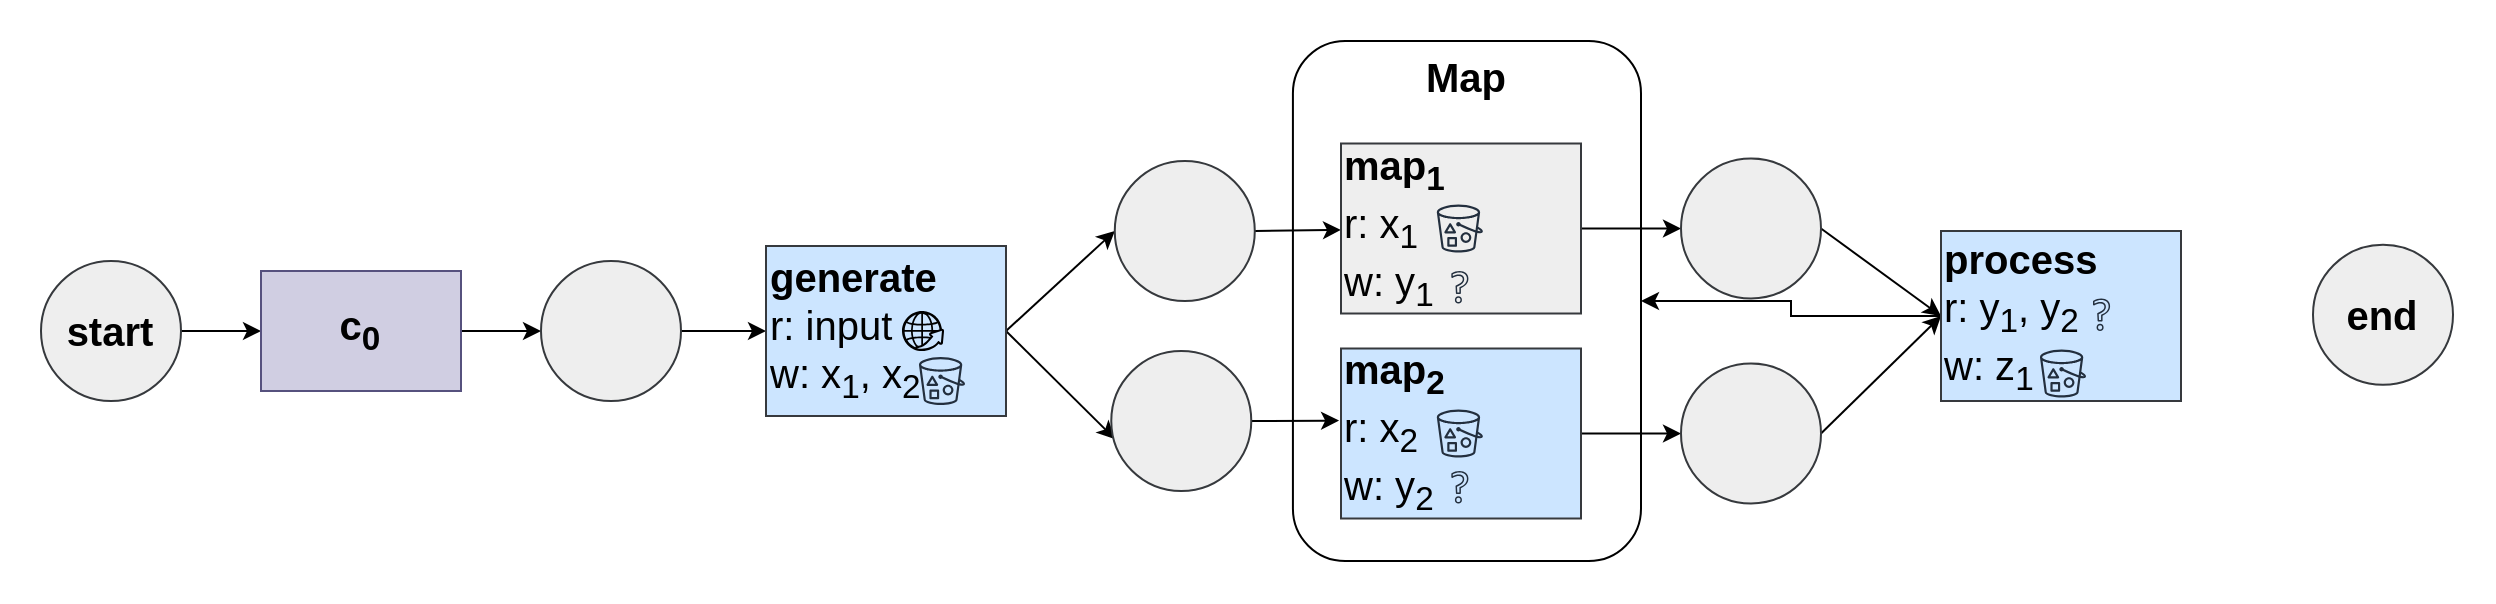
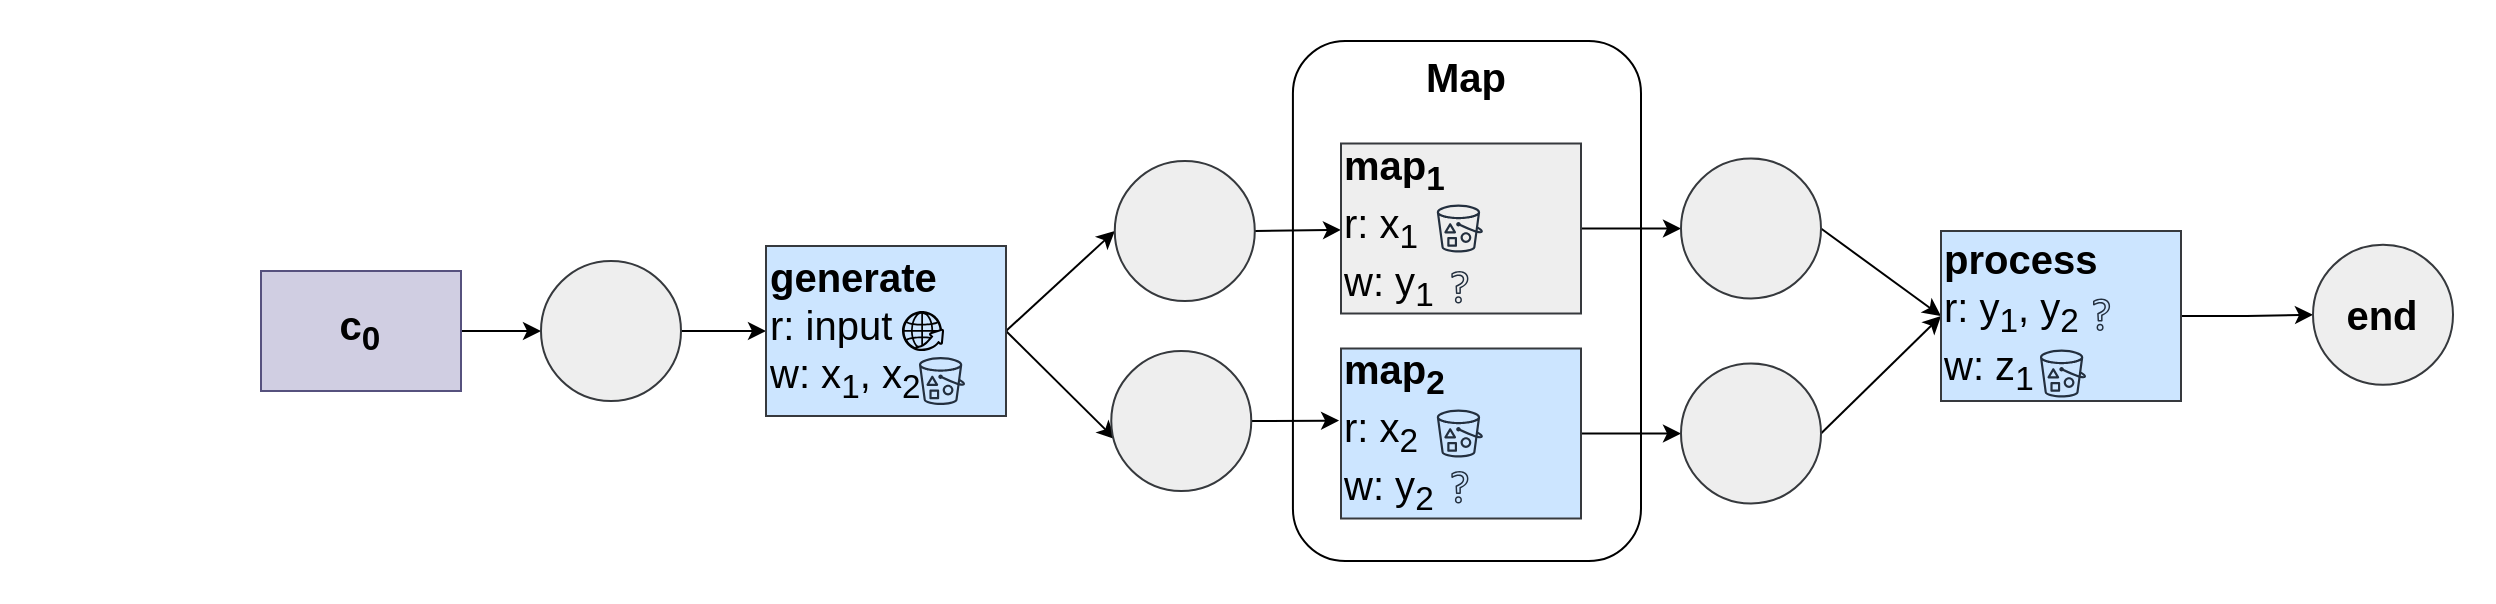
edge "process r: y1, y2 w: z1" -> "Map": now "process r: y1, y2 w: z1" -> "end"
node "start": removed
edge "start" -> "c0": removed
